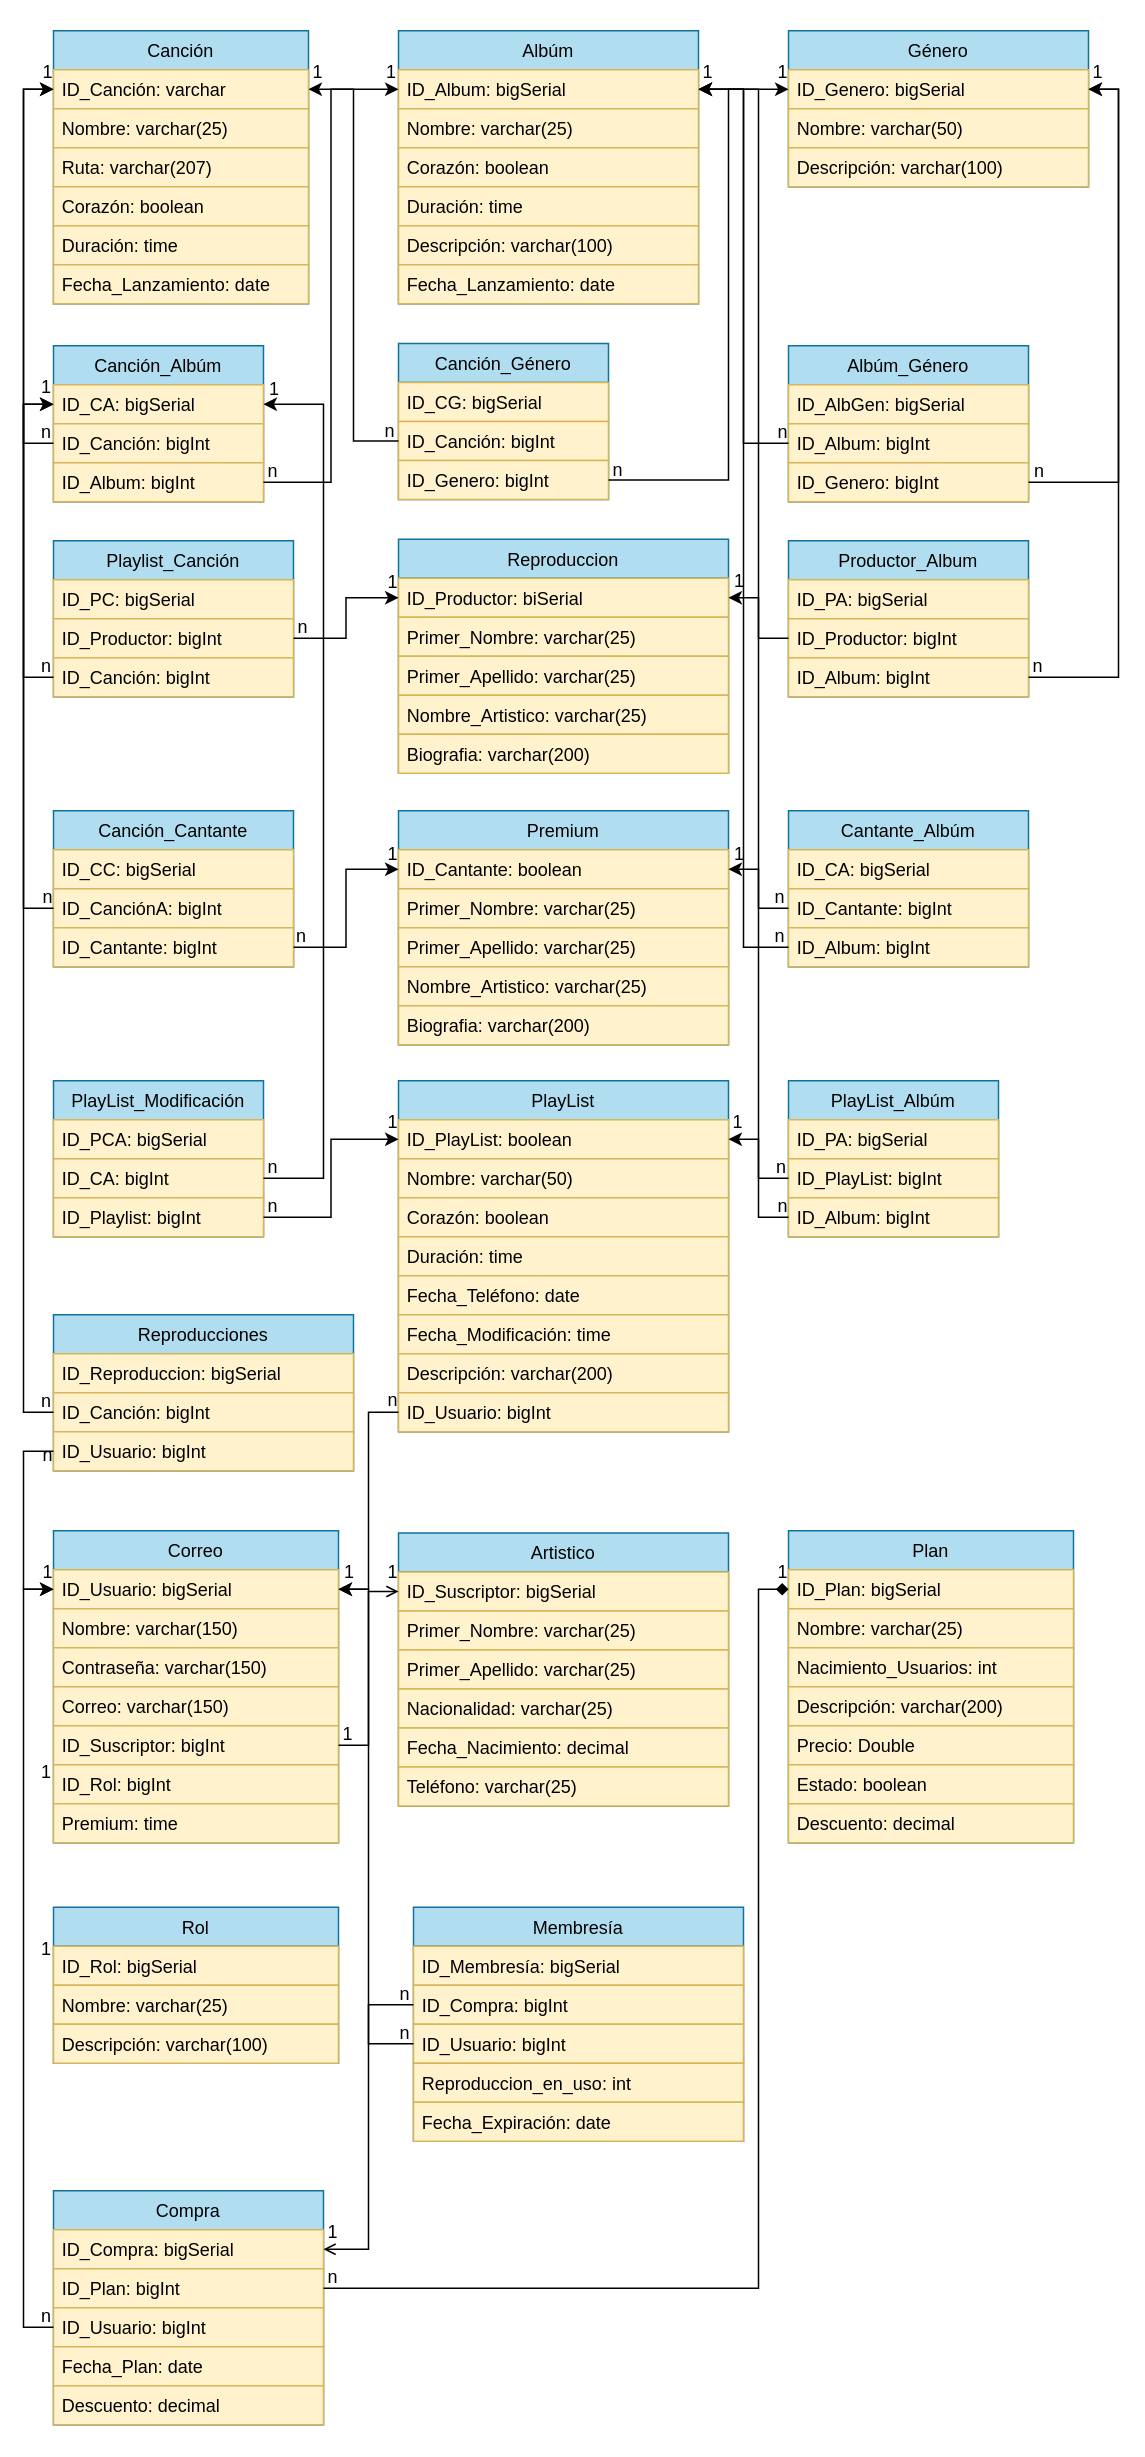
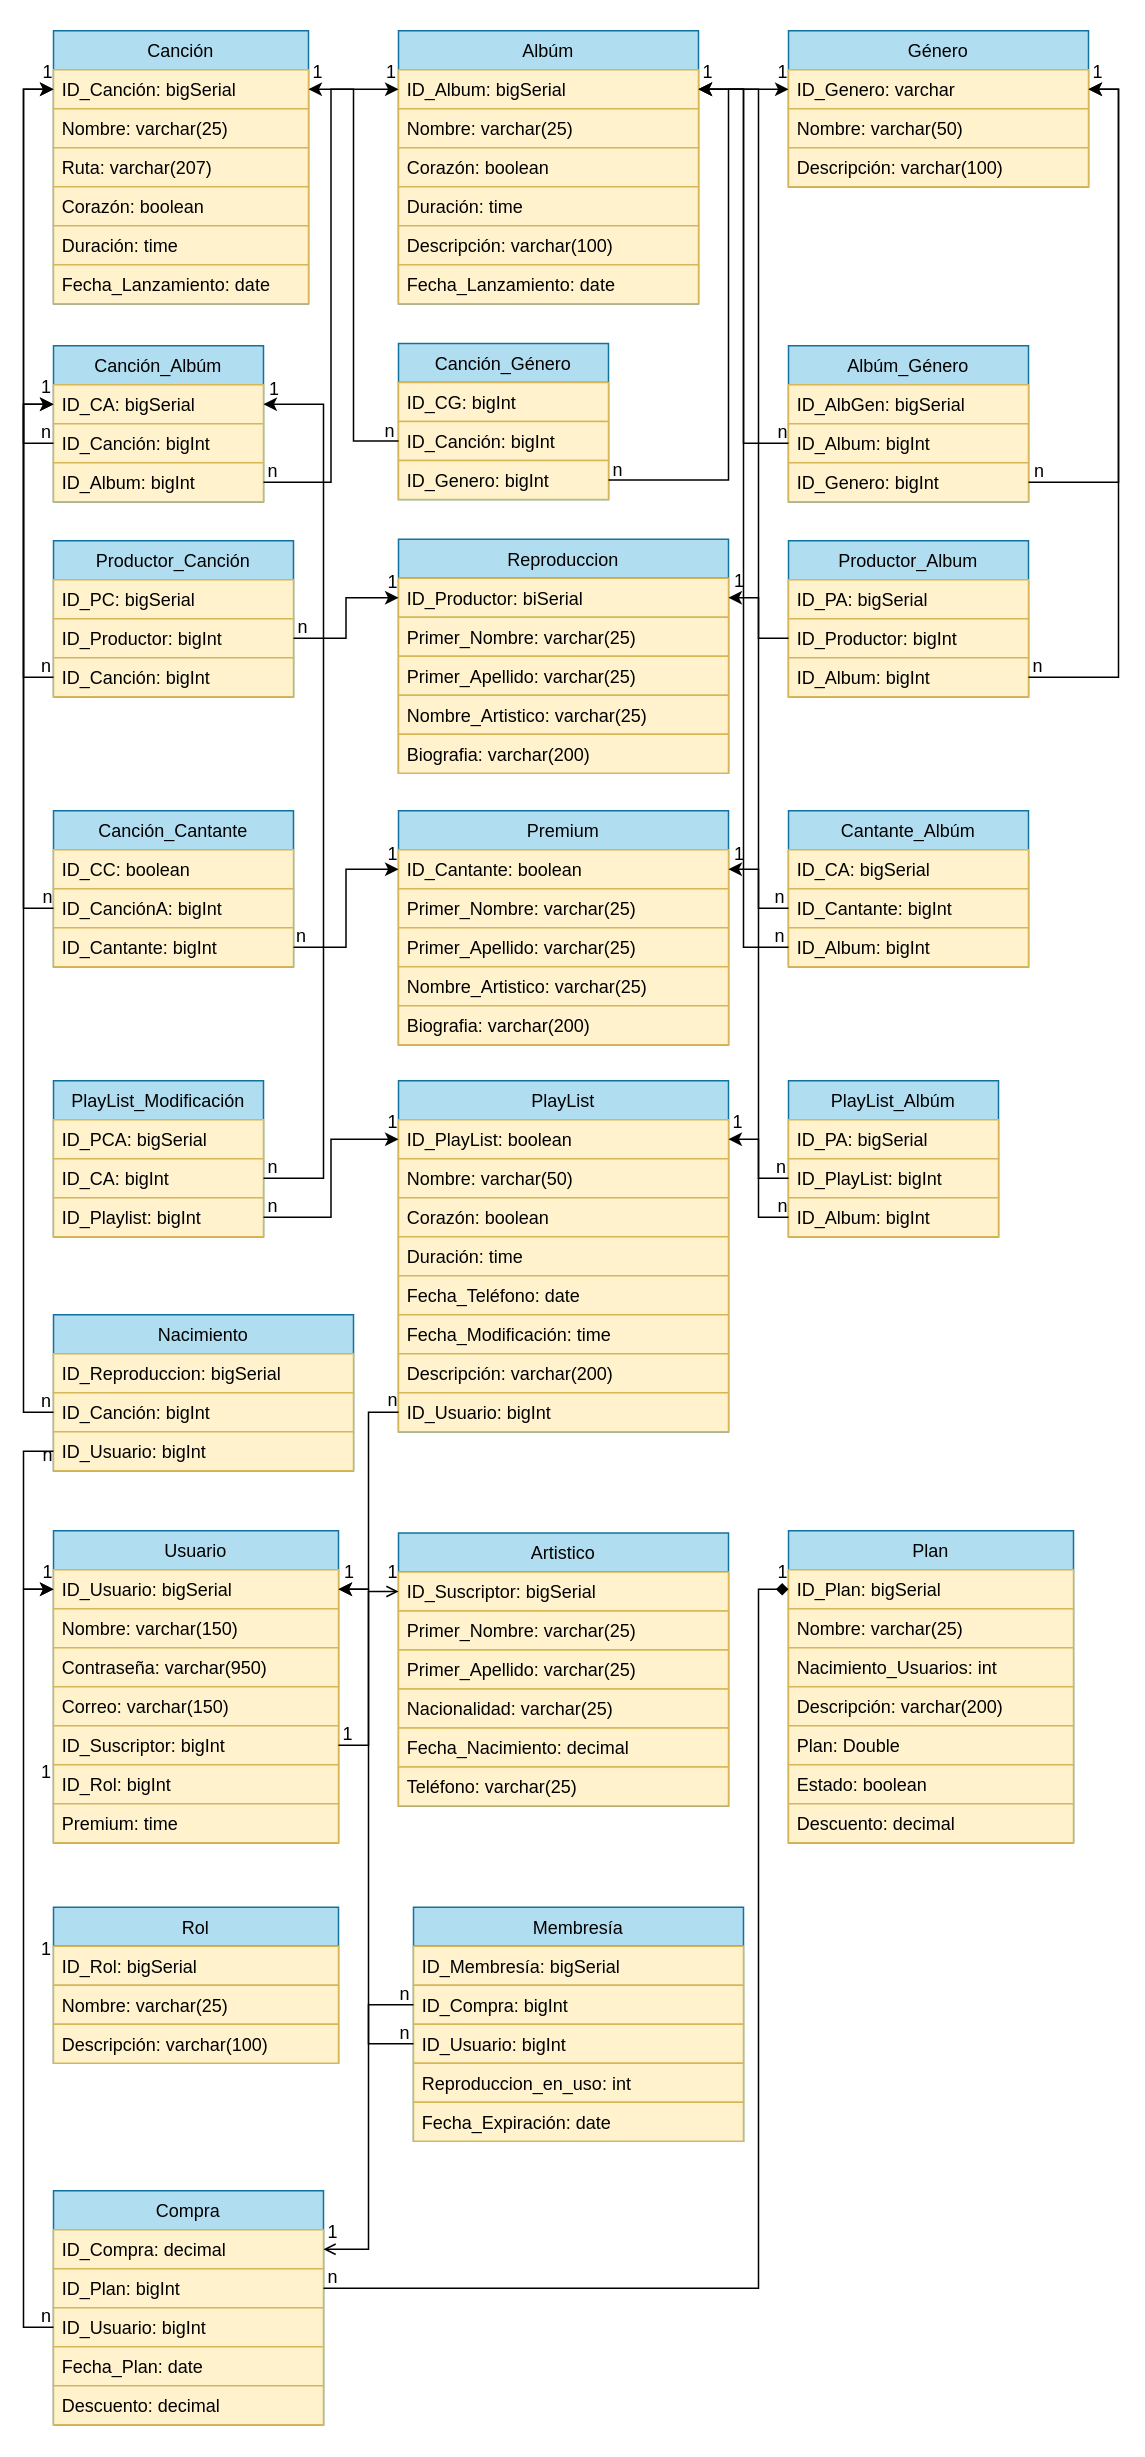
node "ID_Canción: varchar": label "ID_Canción: varchar" -> "ID_Canción: bigSerial"
node "ID_Genero: bigSerial": label "ID_Genero: bigSerial" -> "ID_Genero: varchar"
node "ID_CG: bigSerial": label "ID_CG: bigSerial" -> "ID_CG: bigInt"
node "Playlist_Canción": label "Playlist_Canción" -> "Productor_Canción"
node "ID_CC: bigSerial": label "ID_CC: bigSerial" -> "ID_CC: boolean"
node "Reproducciones": label "Reproducciones" -> "Nacimiento"
node "Correo": label "Correo" -> "Usuario"
node "Contraseña: varchar(150)": label "Contraseña: varchar(150)" -> "Contraseña: varchar(950)"
node "Precio: Double": label "Precio: Double" -> "Plan: Double"
node "ID_Compra: bigSerial": label "ID_Compra: bigSerial" -> "ID_Compra: decimal"
